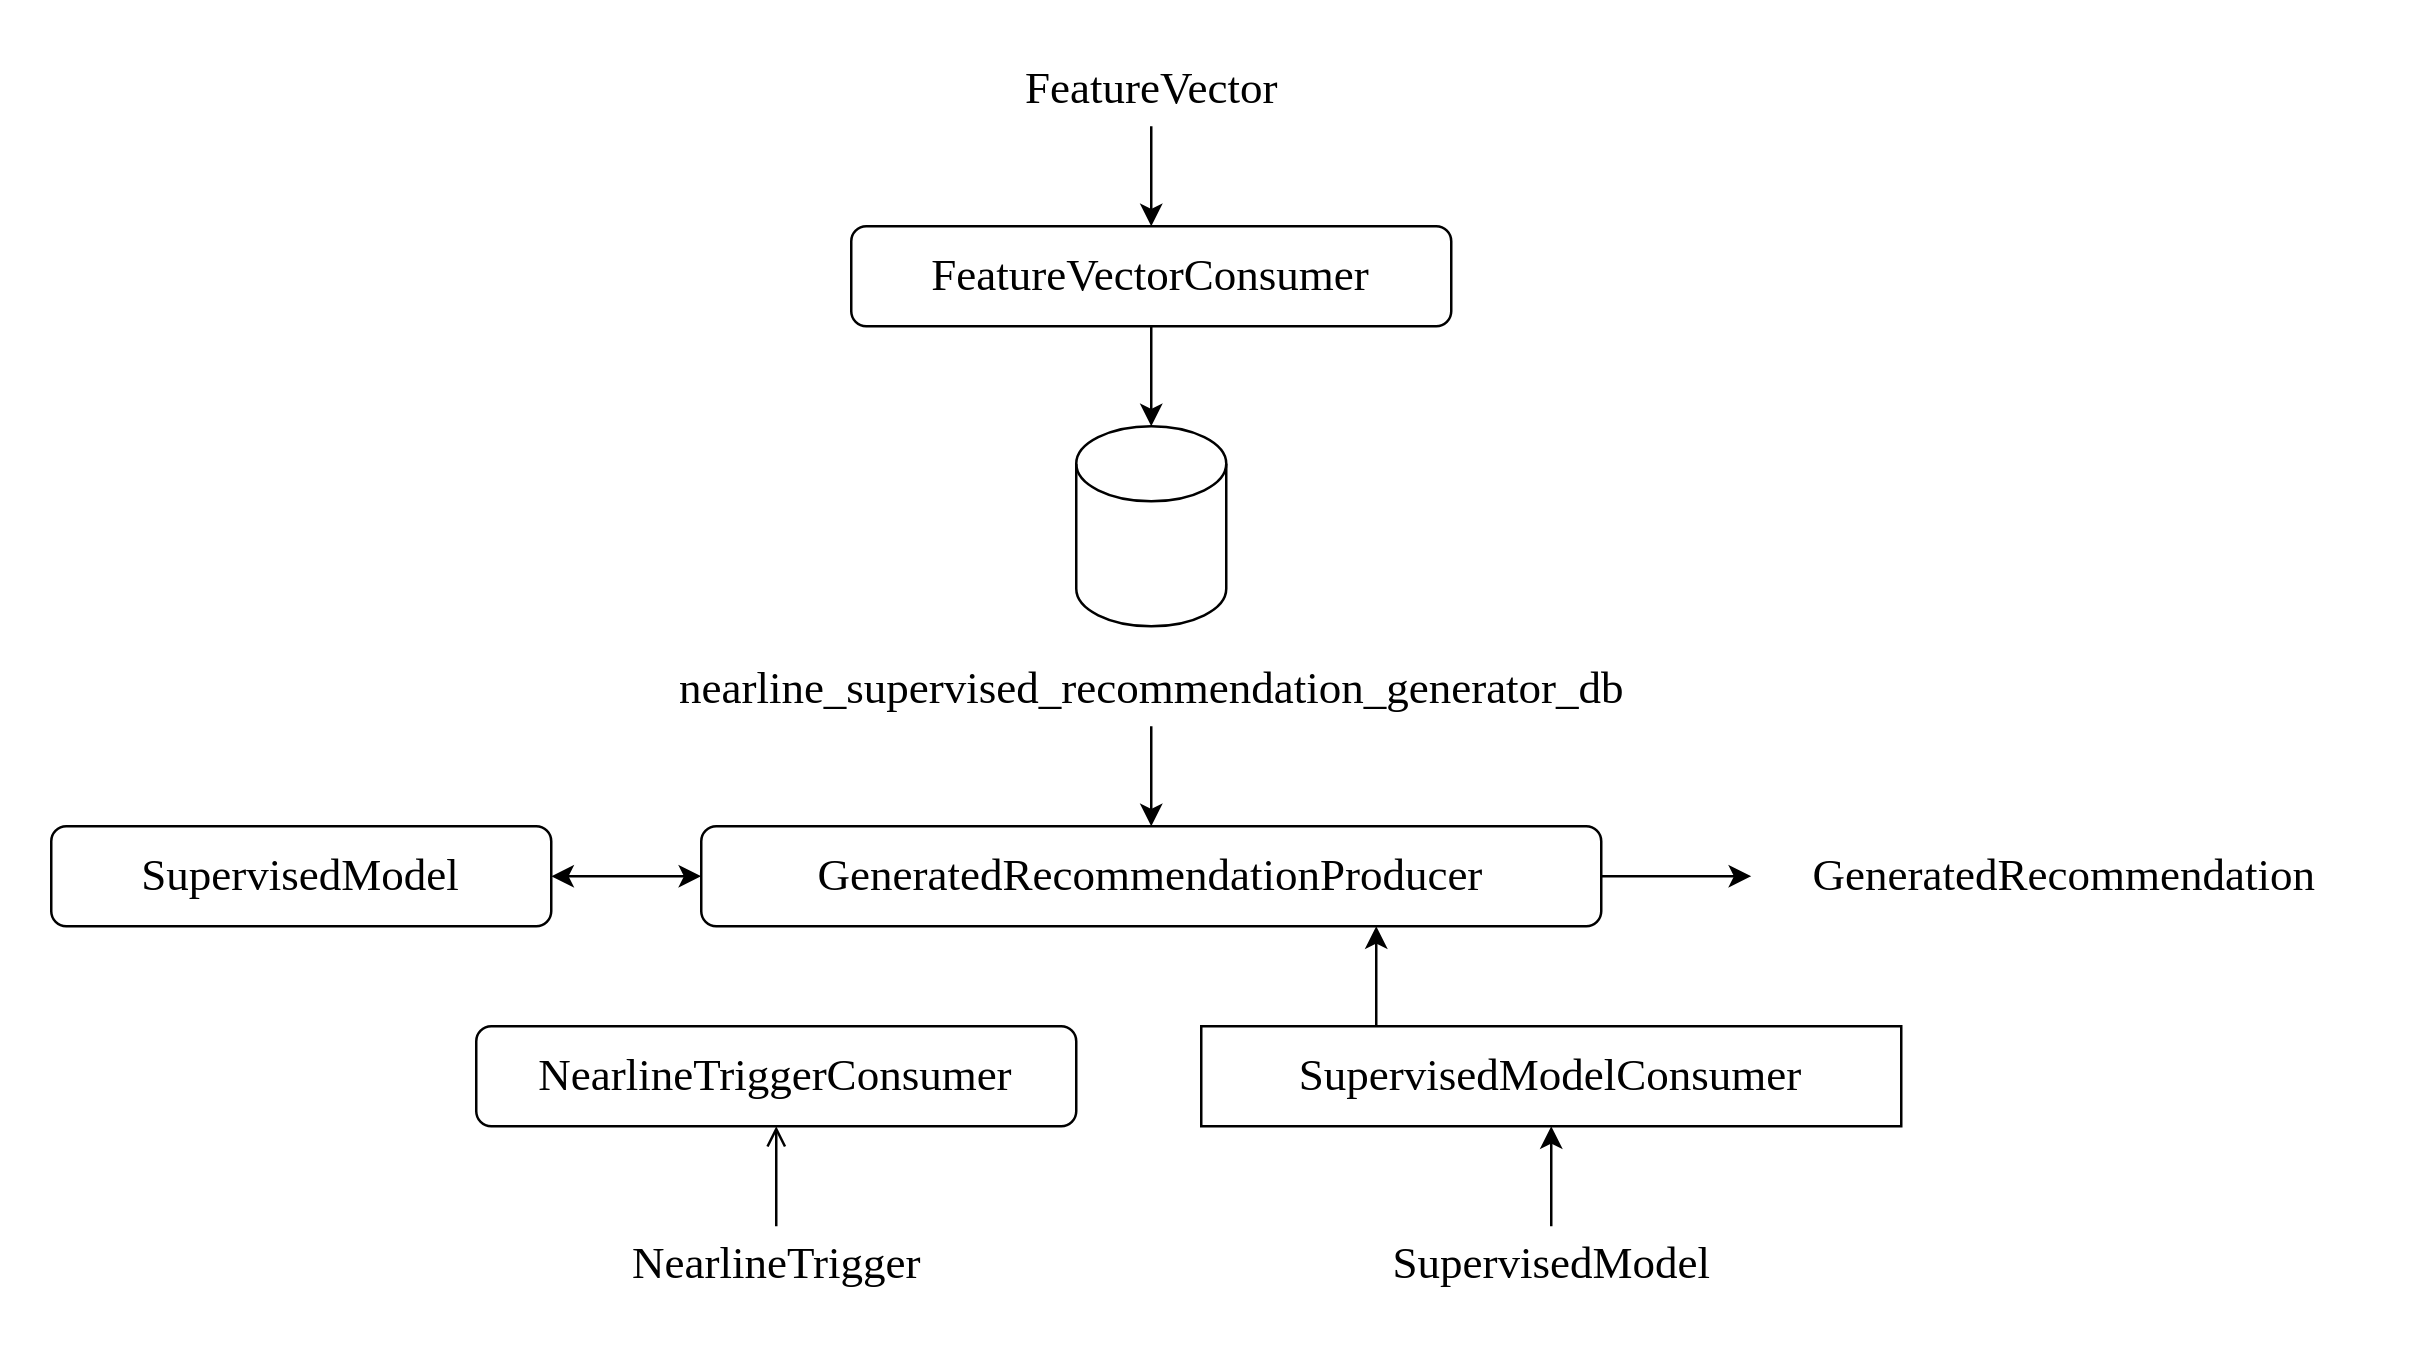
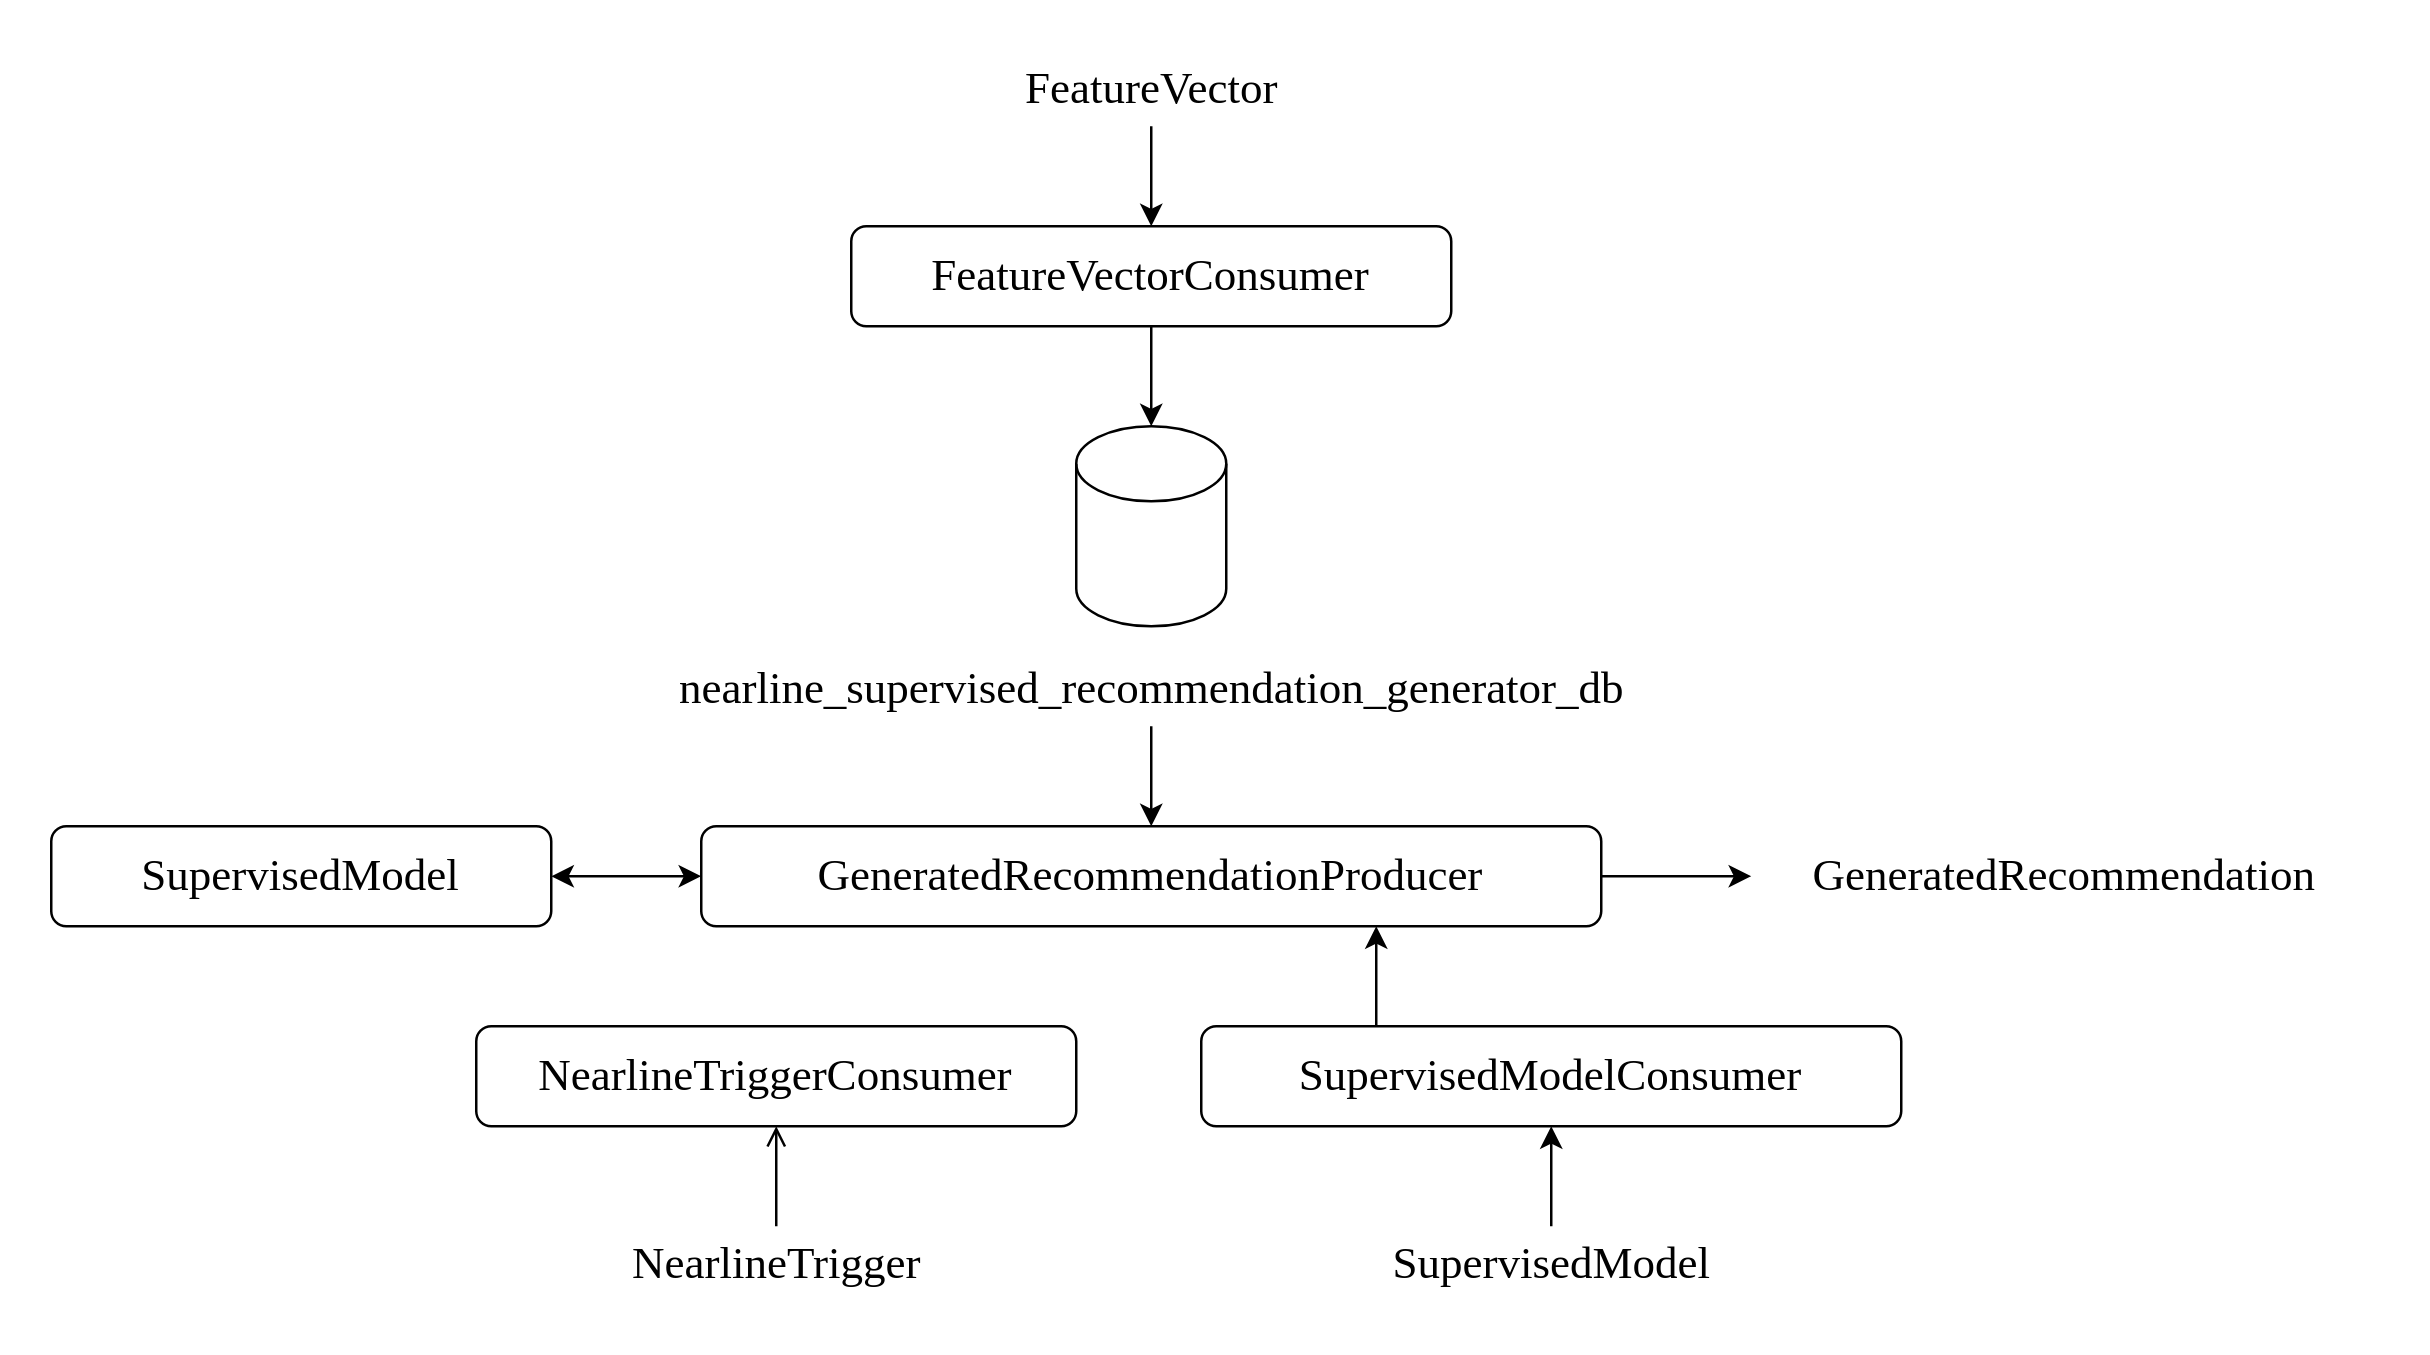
node "SupervisedModelConsumer": shape rectangle -> rounded rectangle
